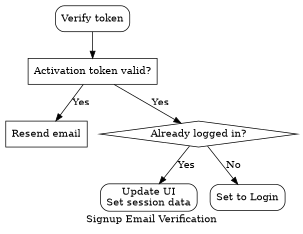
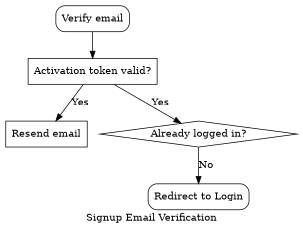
node "Verify token": label "Verify token" -> "Verify email"
node "Update UI Set session data": removed
node "Set to Login": label "Set to Login" -> "Redirect to Login"
